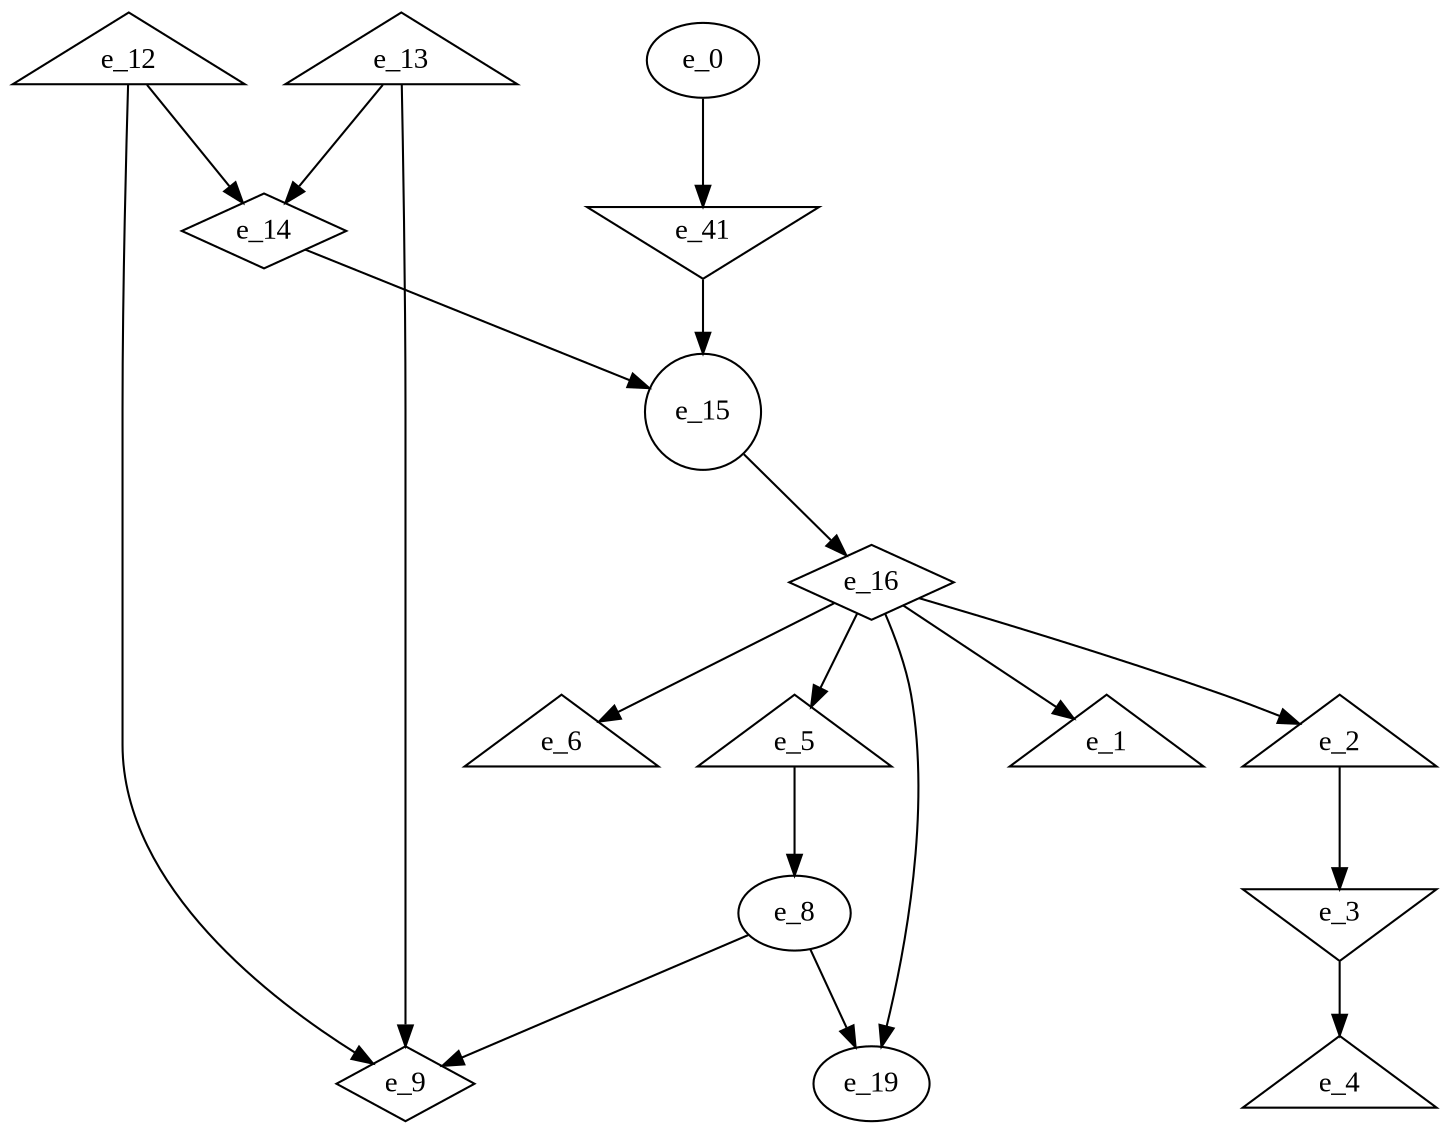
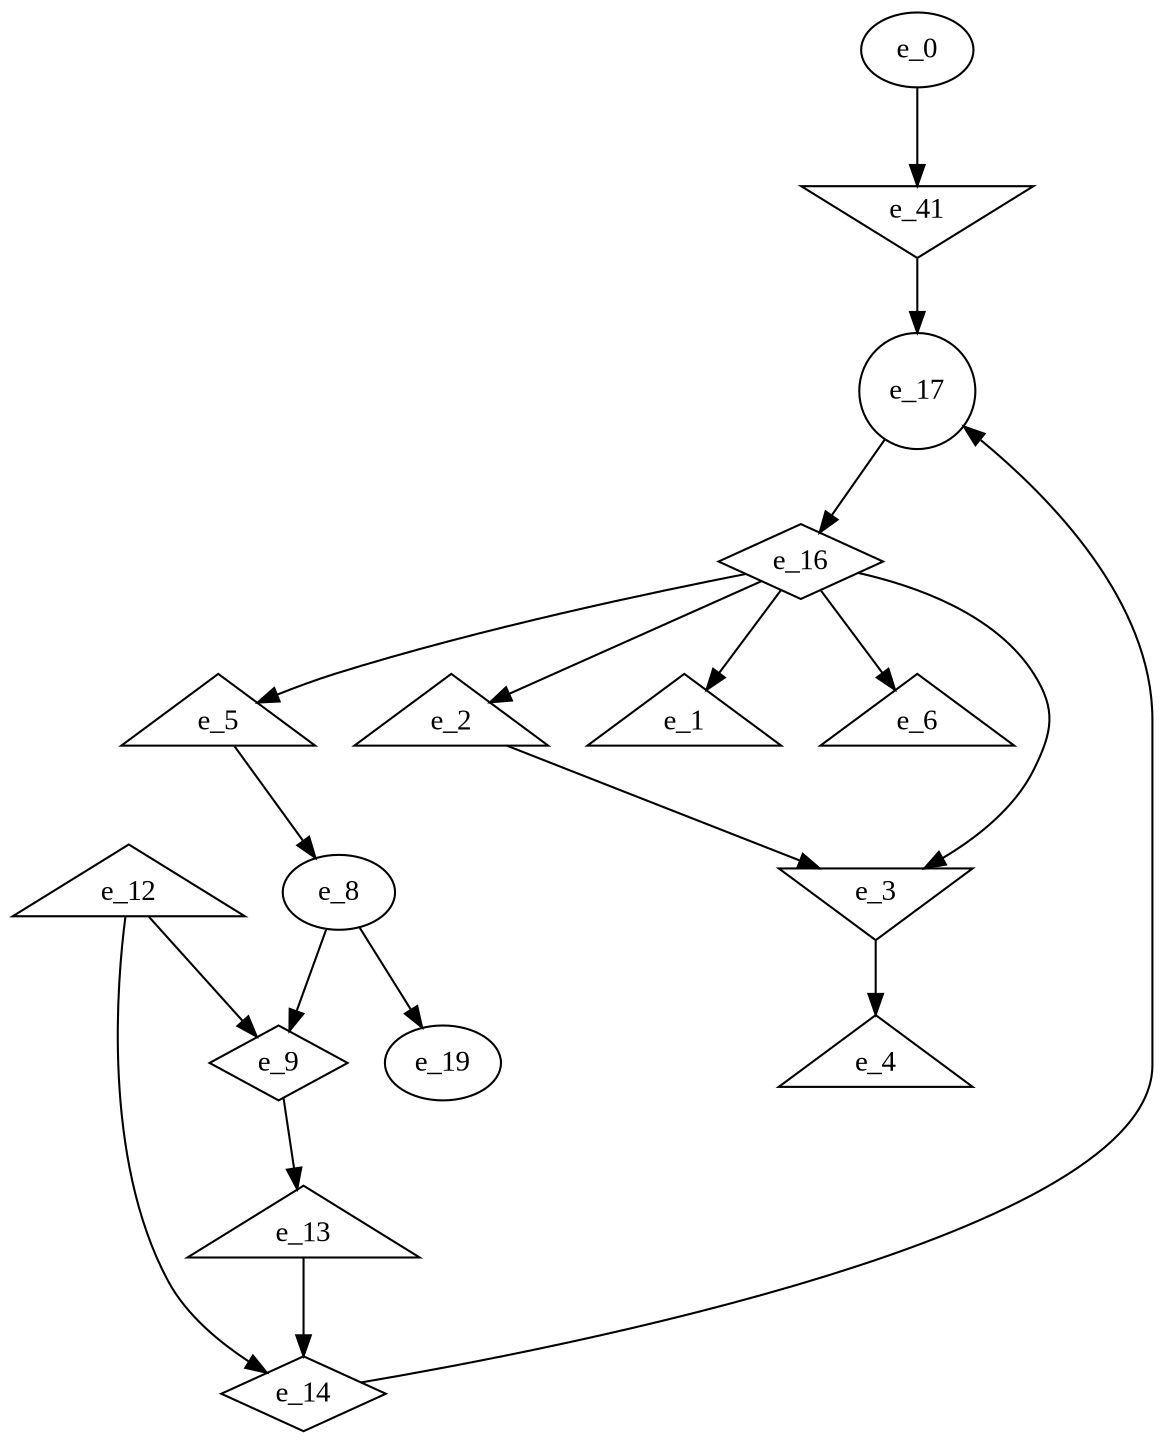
node "e_15": label "e_15" -> "e_17"
edge "e_13" -> "e_9": reversed
edge "e_16" -> "e_19": now "e_16" -> "e_3"
